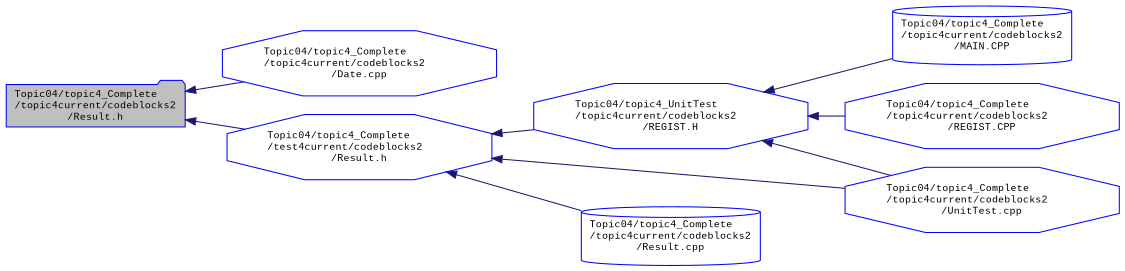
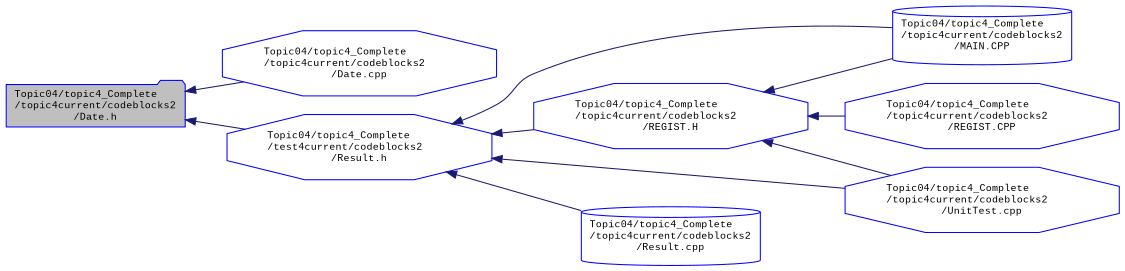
edge "Topic04/topic4_Complete /topic4current/codeblocks2 /MAIN.CPP" -> "Topic04/topic4_Complete /test4current/codeblocks2 /Result.h": added
node "Topic04/topic4_Complete /topic4current/codeblocks2 /Result.h": label "Topic04/topic4_Complete /topic4current/codeblocks2 /Result.h" -> "Topic04/topic4_Complete /topic4current/codeblocks2 /Date.h"
node "Topic04/topic4_UnitTest /topic4current/codeblocks2 /REGIST.H": label "Topic04/topic4_UnitTest /topic4current/codeblocks2 /REGIST.H" -> "Topic04/topic4_Complete /topic4current/codeblocks2 /REGIST.H"
